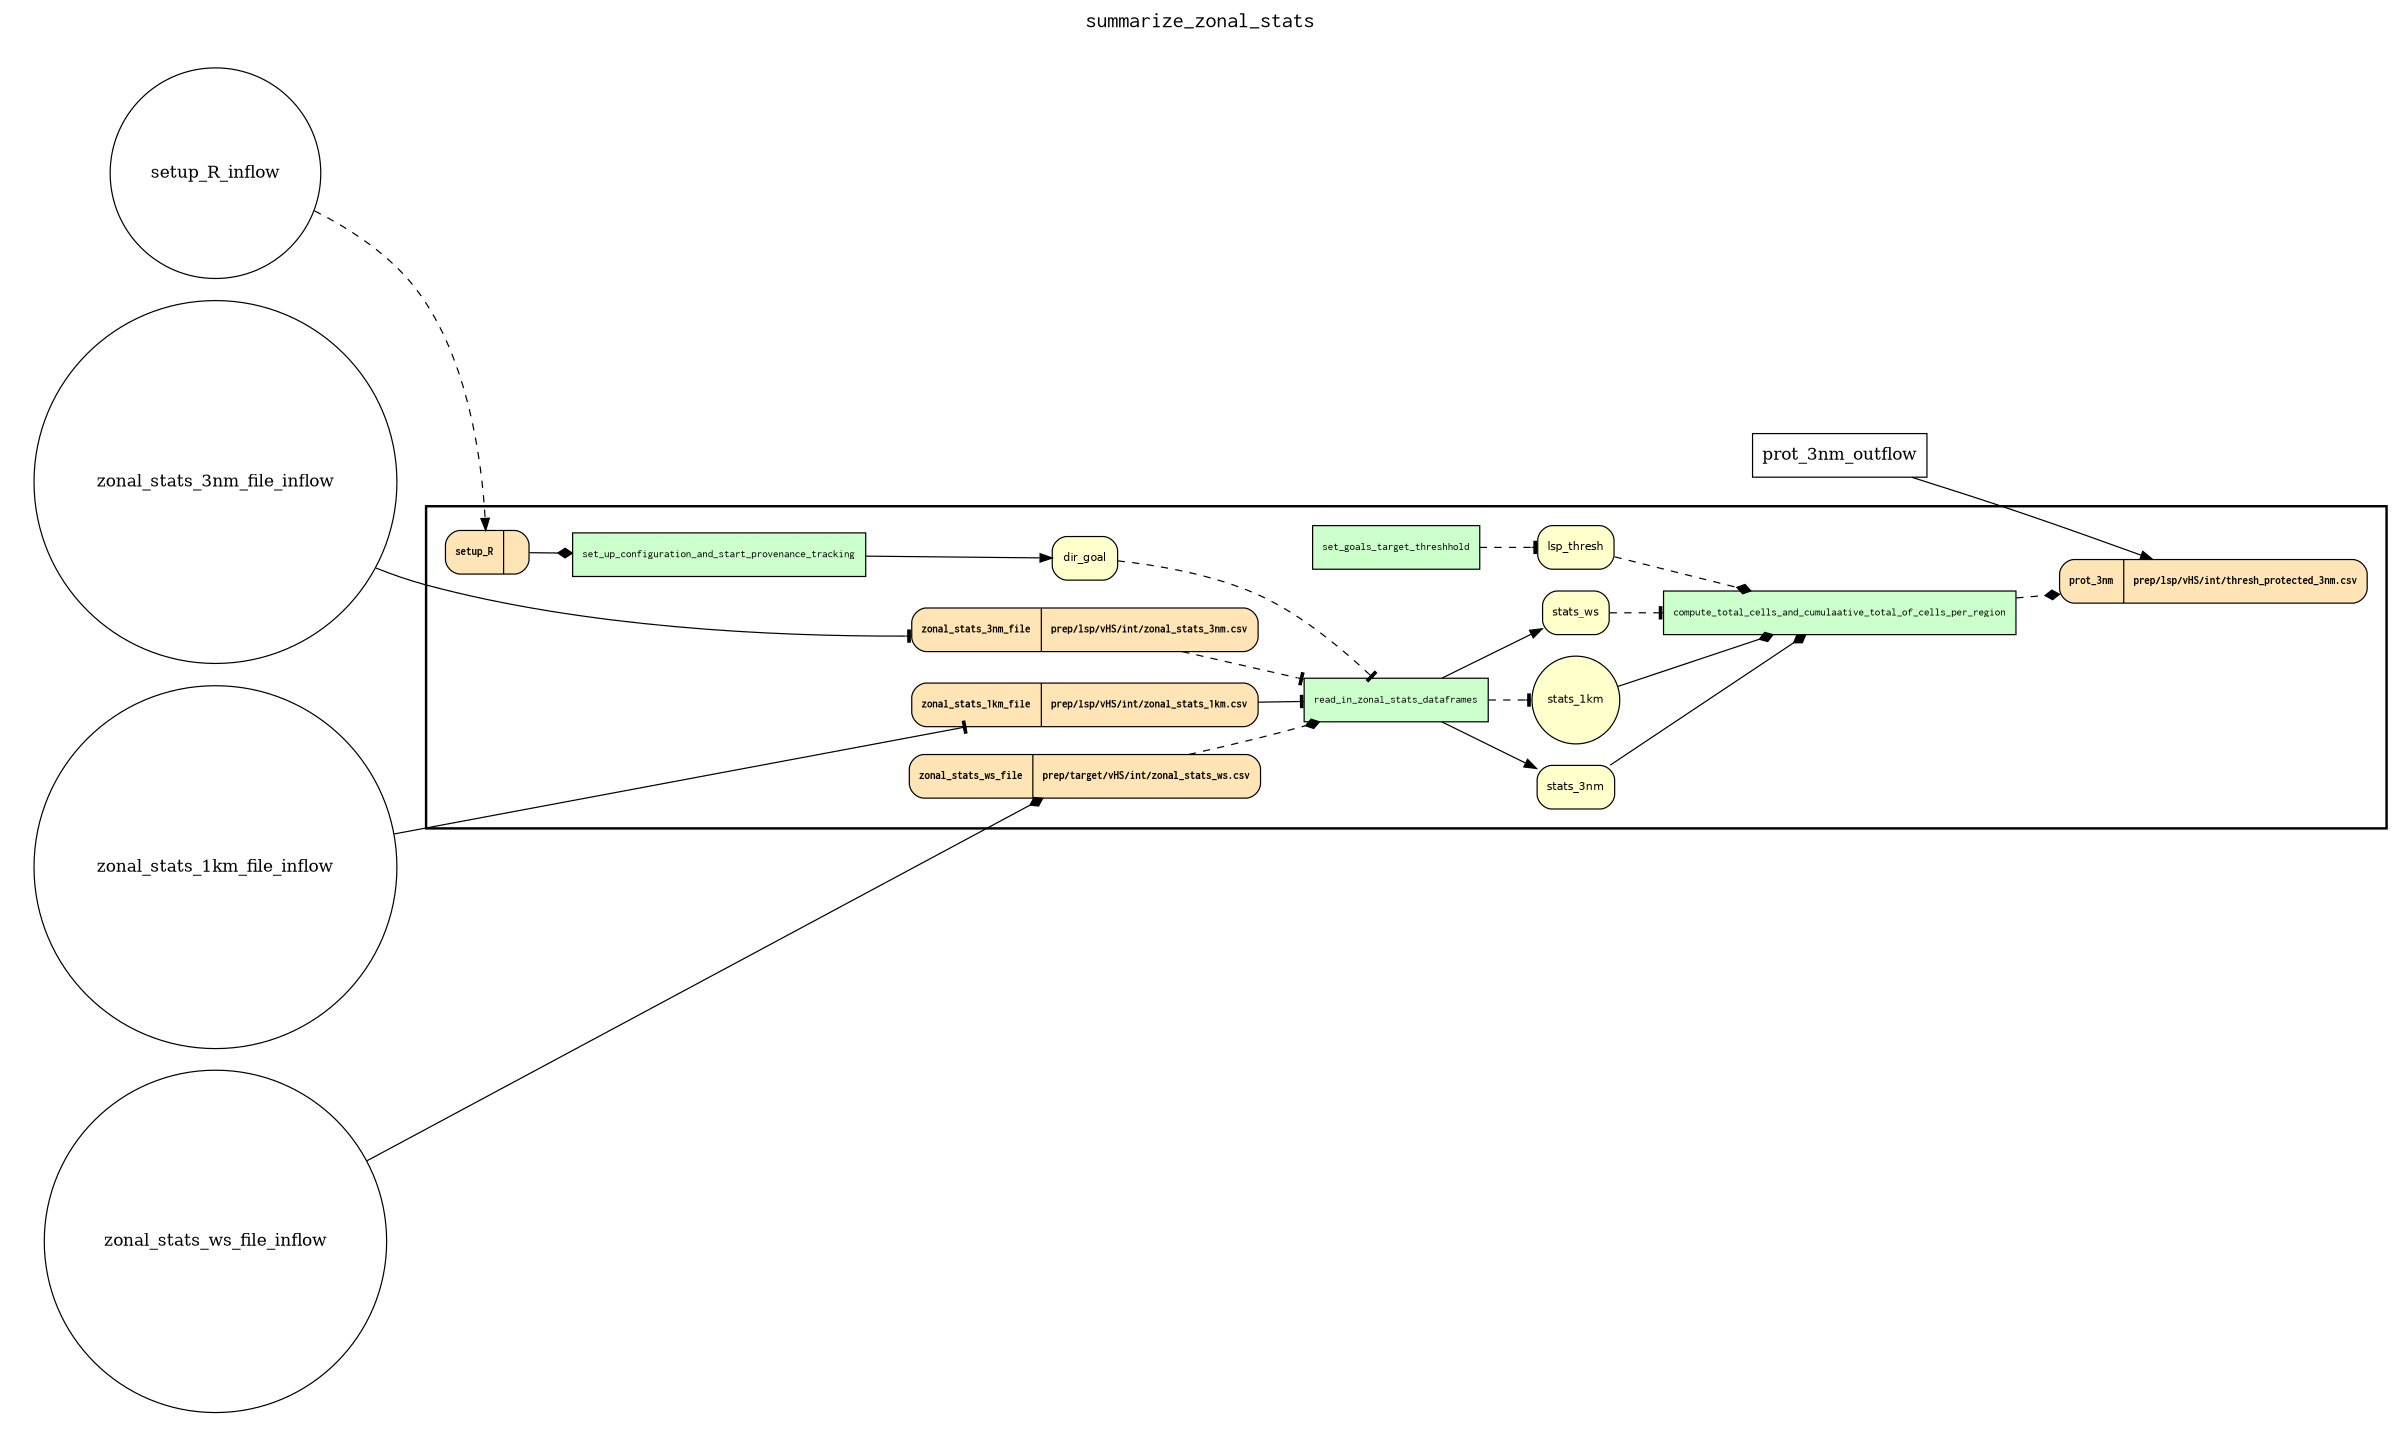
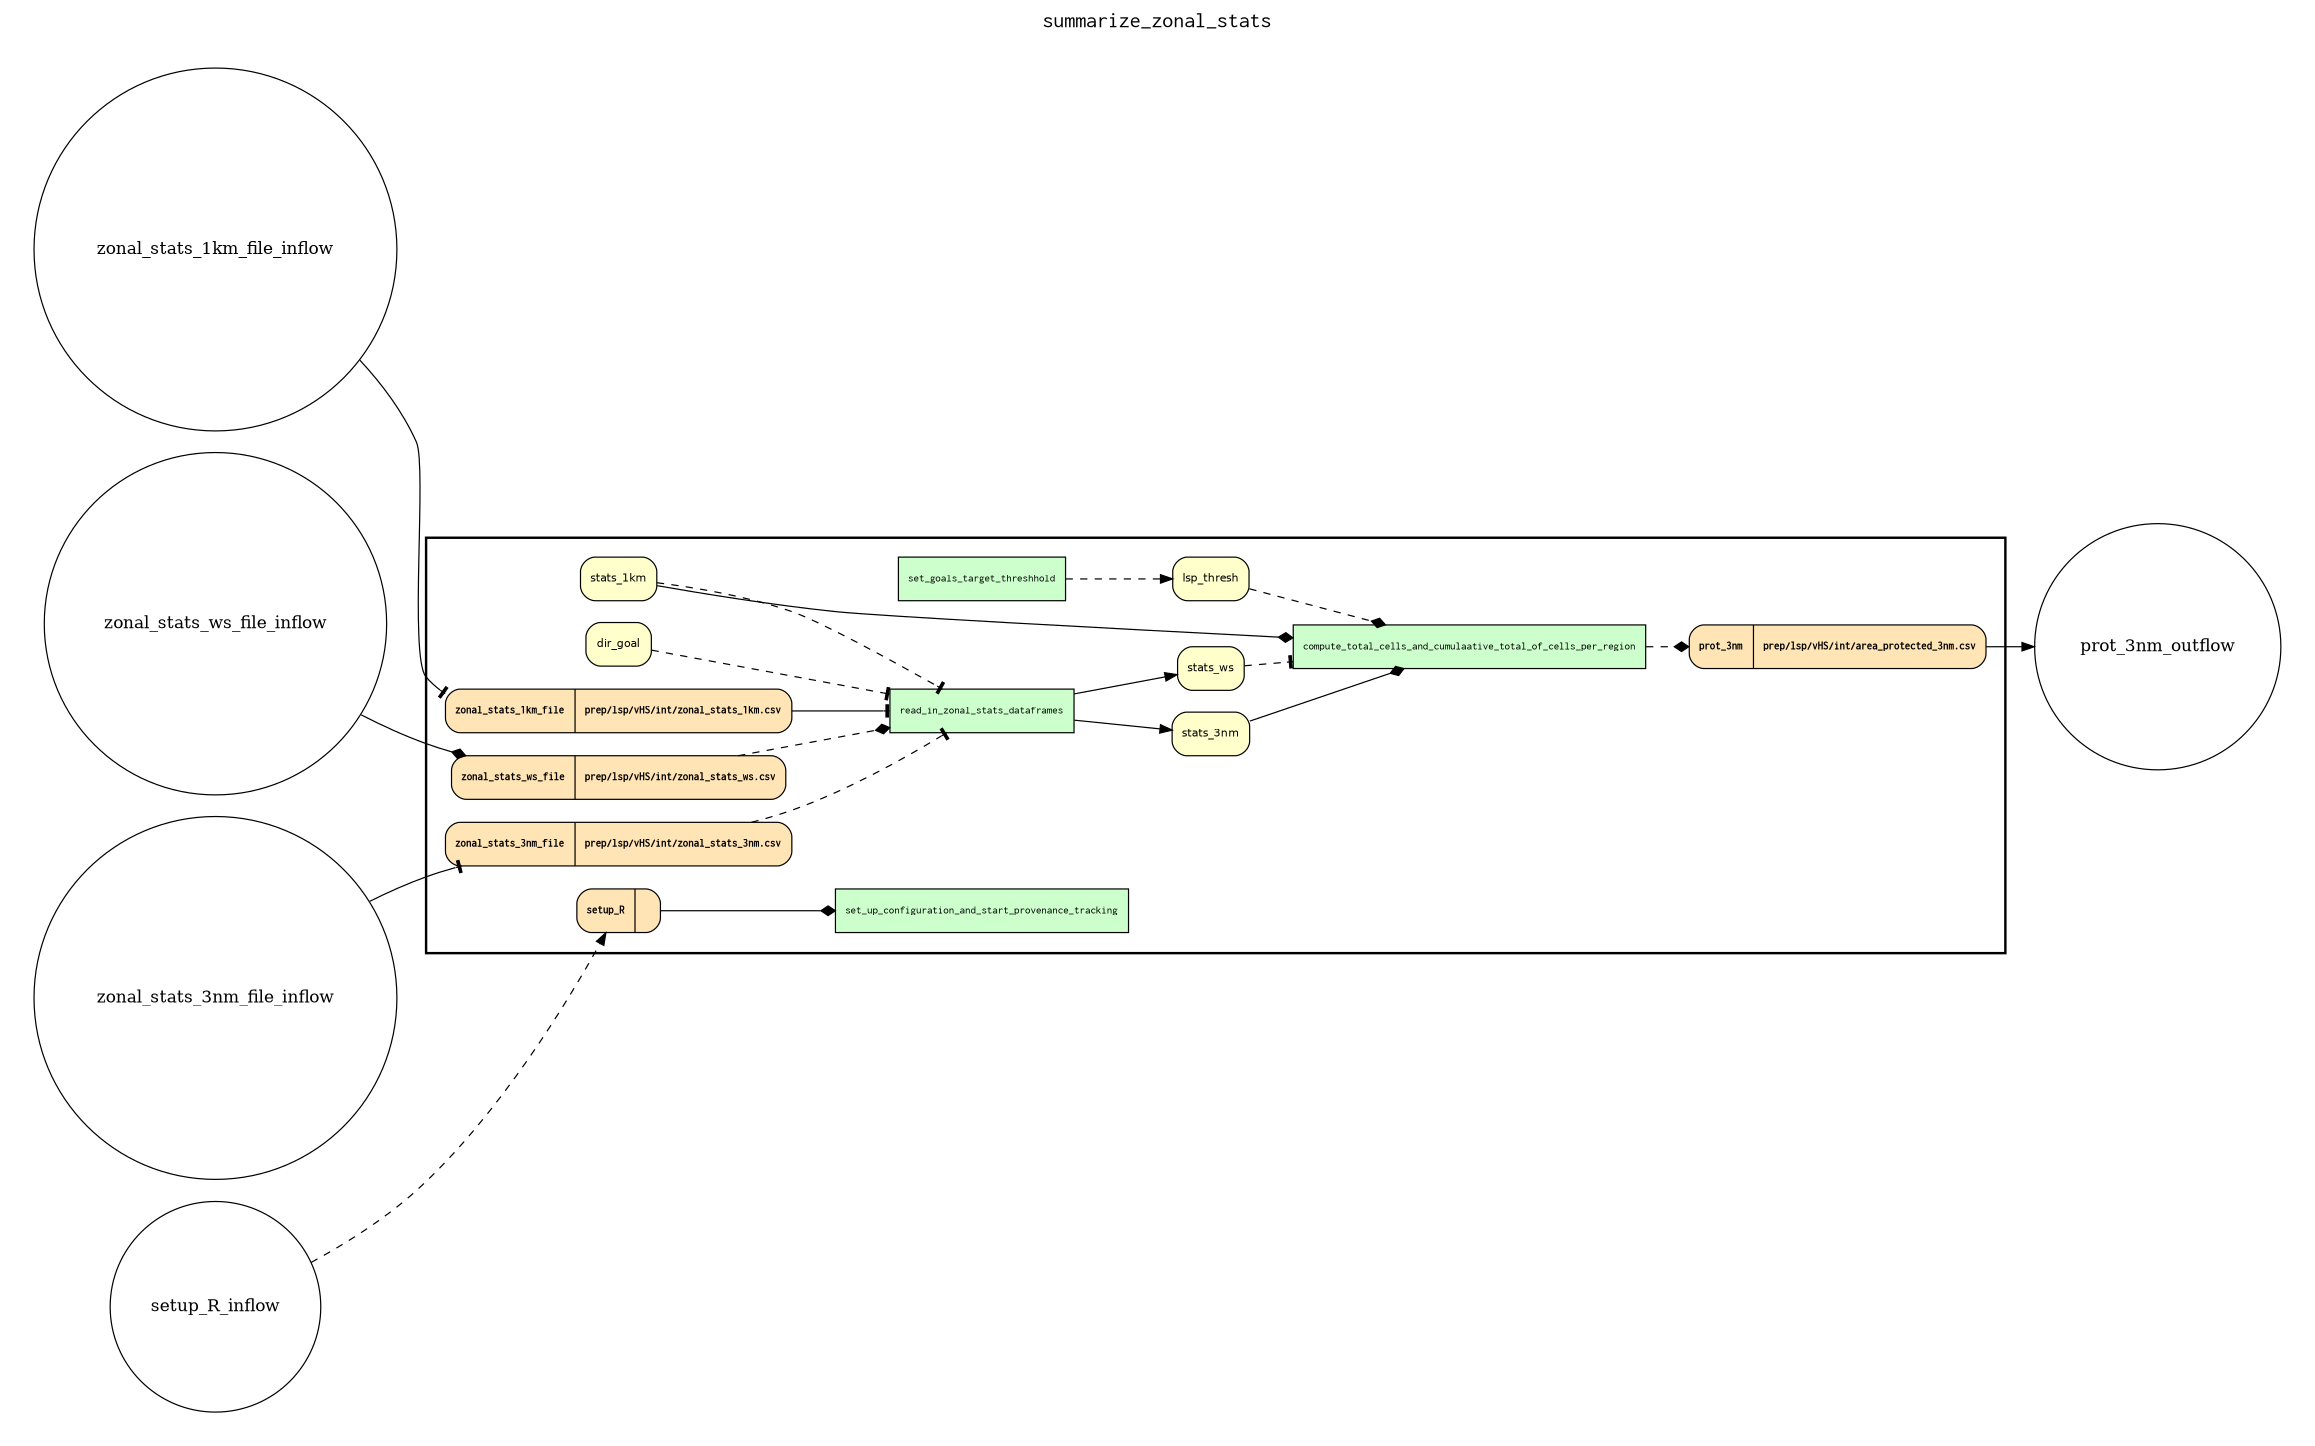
node "prot_3nm_outflow": shape box -> circle
edge "prot_3nm_outflow" -> "prot_3nm": reversed
edge "set_goals_target_threshhold" -> "lsp_thresh": arrowhead tee -> normal
edge "set_up_configuration_and_start_provenance_tracking" -> "dir_goal": removed
node "prot_3nm": text "prep/lsp/vHS/int/thresh_protected_3nm.csv" -> "prep/lsp/vHS/int/area_protected_3nm.csv"
edge "read_in_zonal_stats_dataframes" -> "stats_1km": reversed
node "stats_1km": shape circle -> box
node "zonal_stats_ws_file": text "prep/target/vHS/int/zonal_stats_ws.csv" -> "prep/lsp/vHS/int/zonal_stats_ws.csv"
